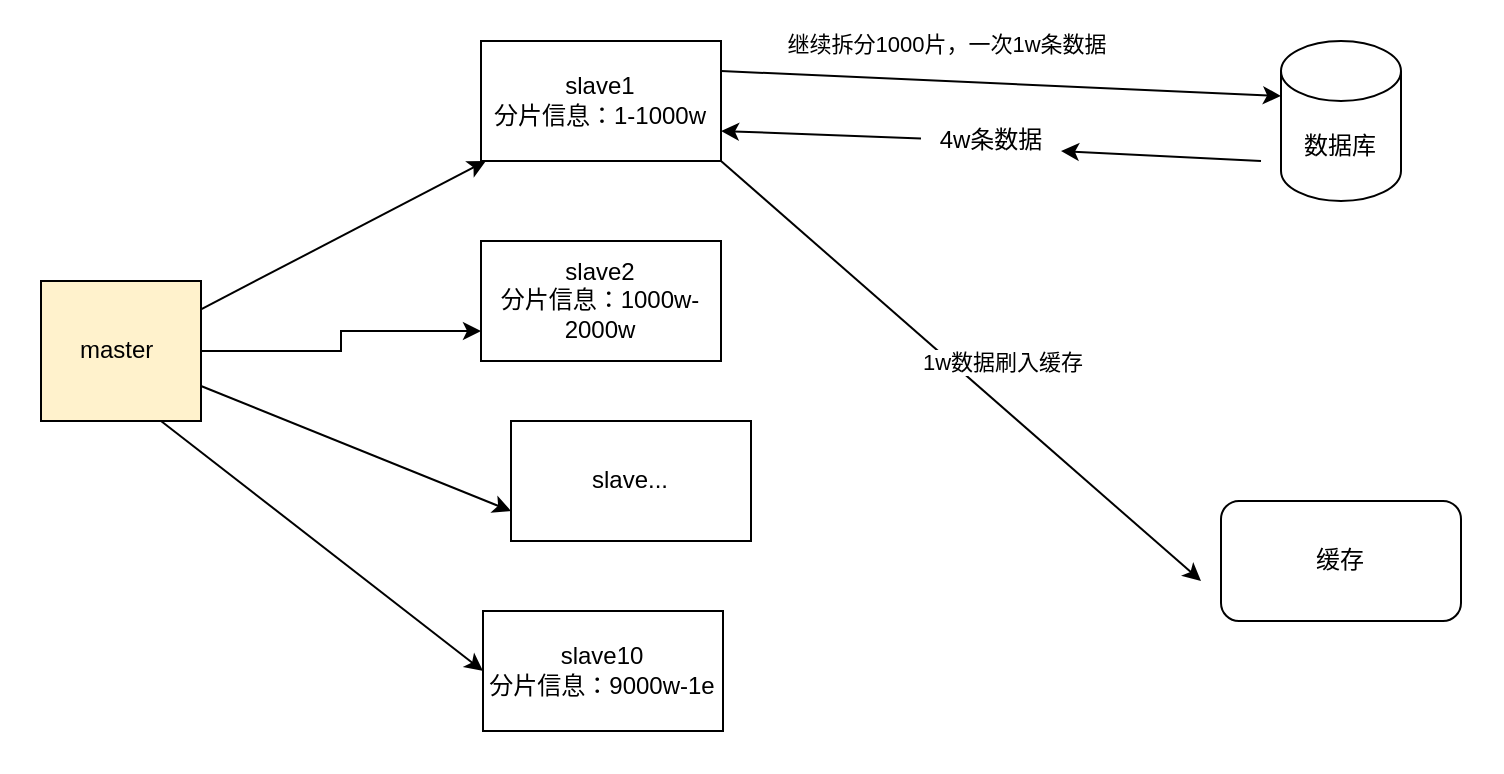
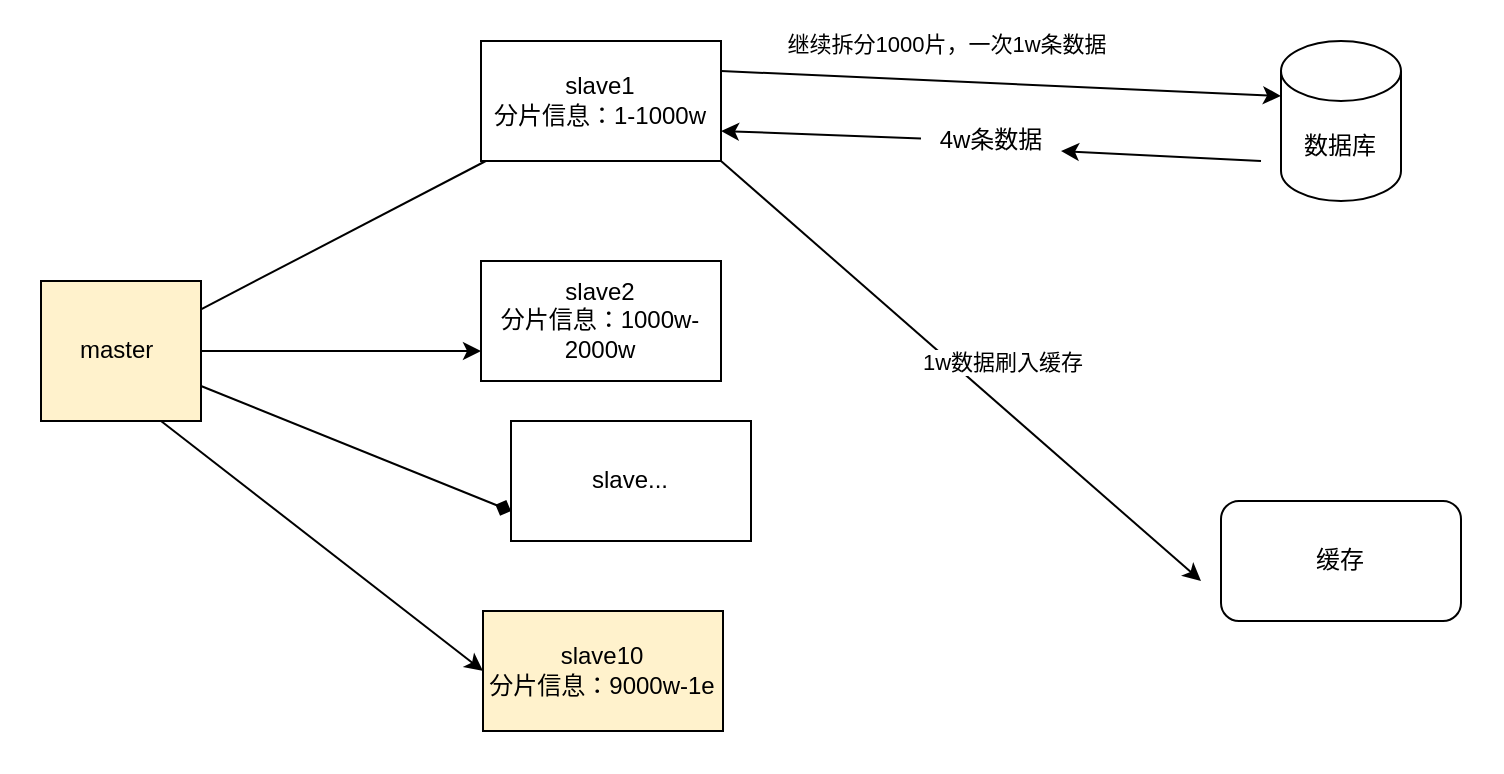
edge "master" -> "slave1 分片信息：1-1000w": arrowhead classic -> none
node "slave2 分片信息：1000w-2000w": moved (601, 301) -> (601, 321)
edge "master" -> "slave...": arrowhead classic -> diamond
node "slave10 分片信息：9000w-1e": fillcolor #ffffff -> #fff2cc
